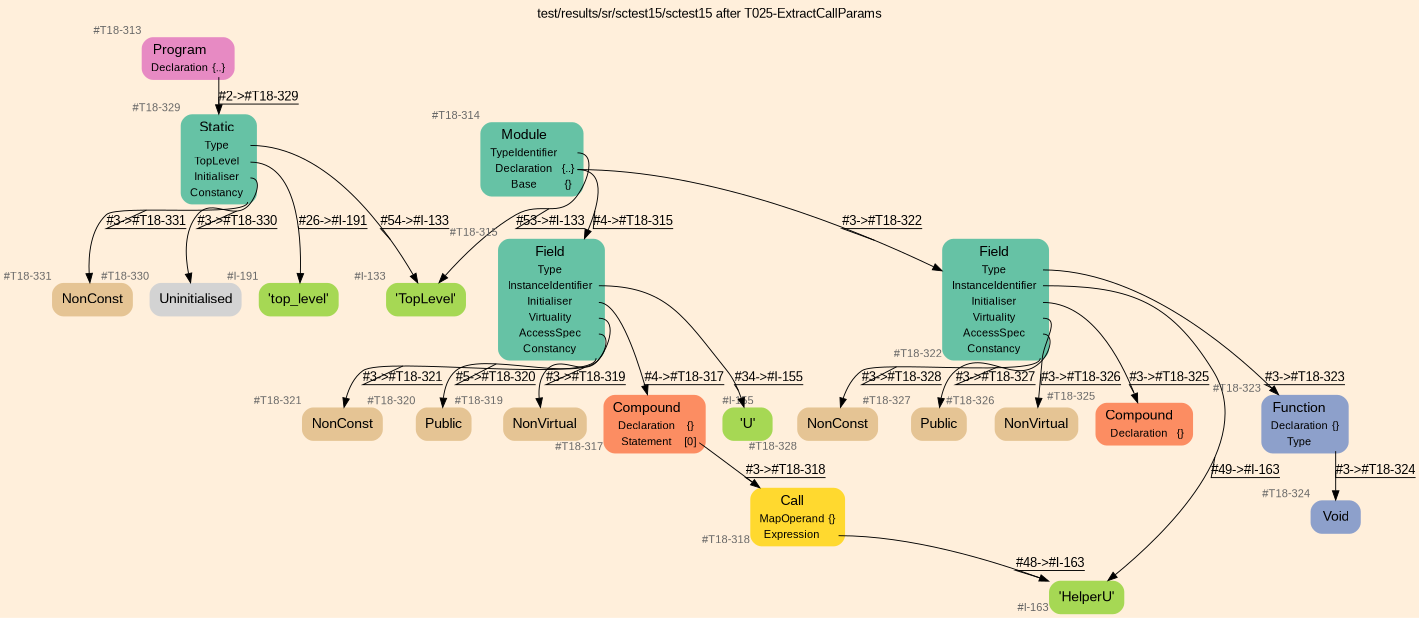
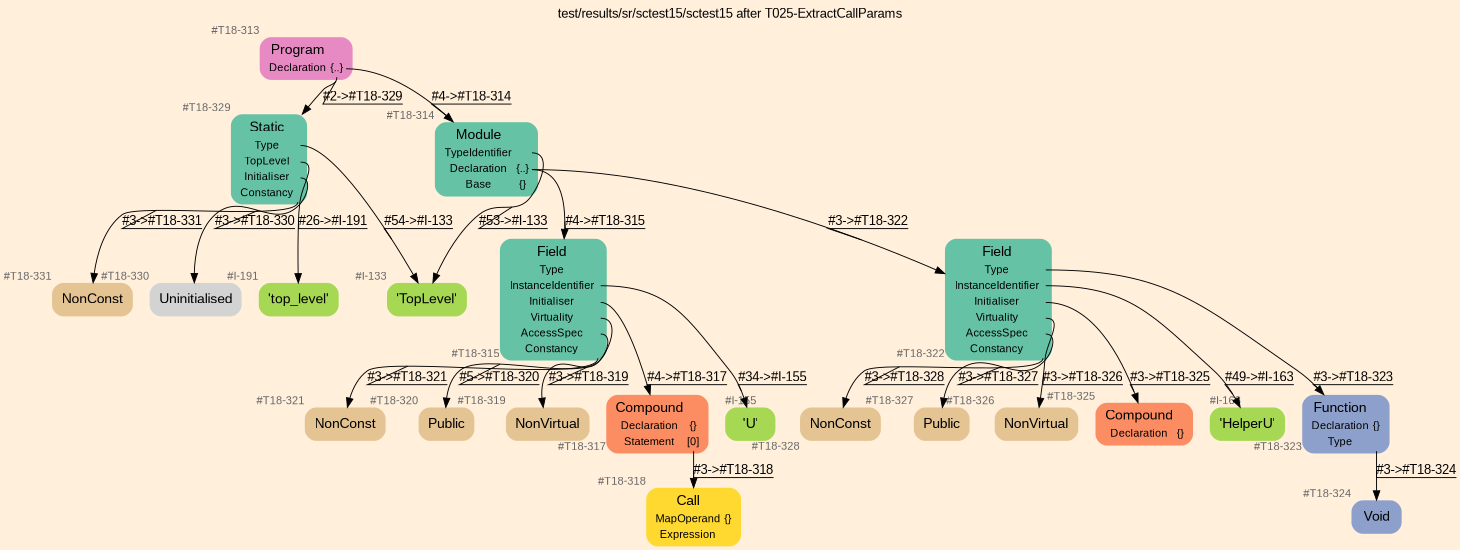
edge "Program" -> "Module": added, label "#4->#T18-314"
edge "Call" -> "'HelperU'": removed, label "#48->#I-163"
